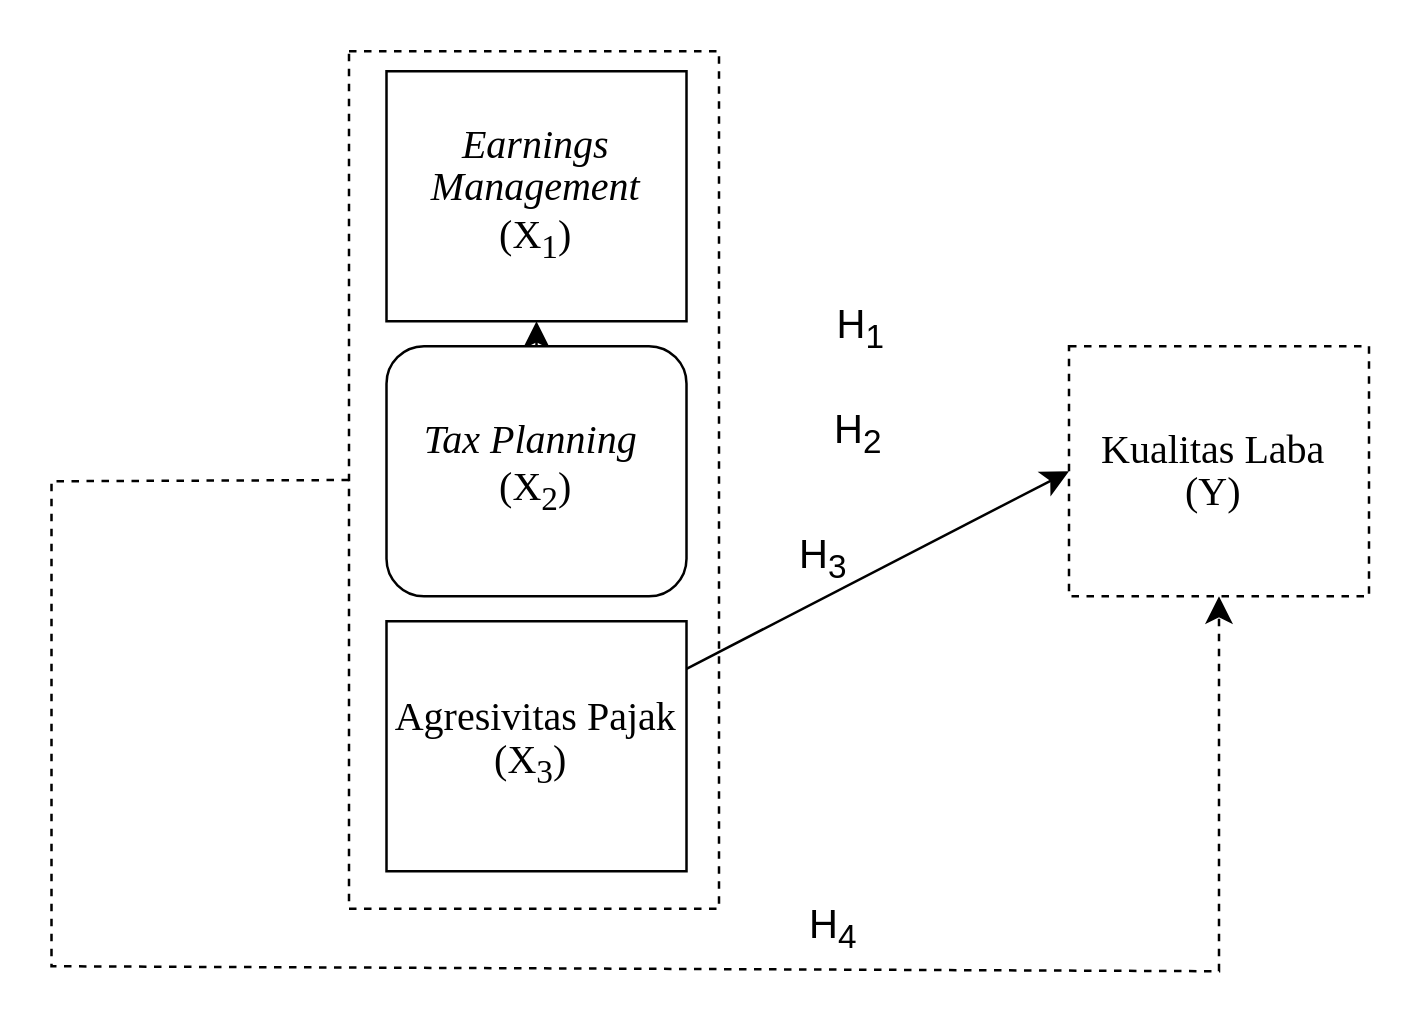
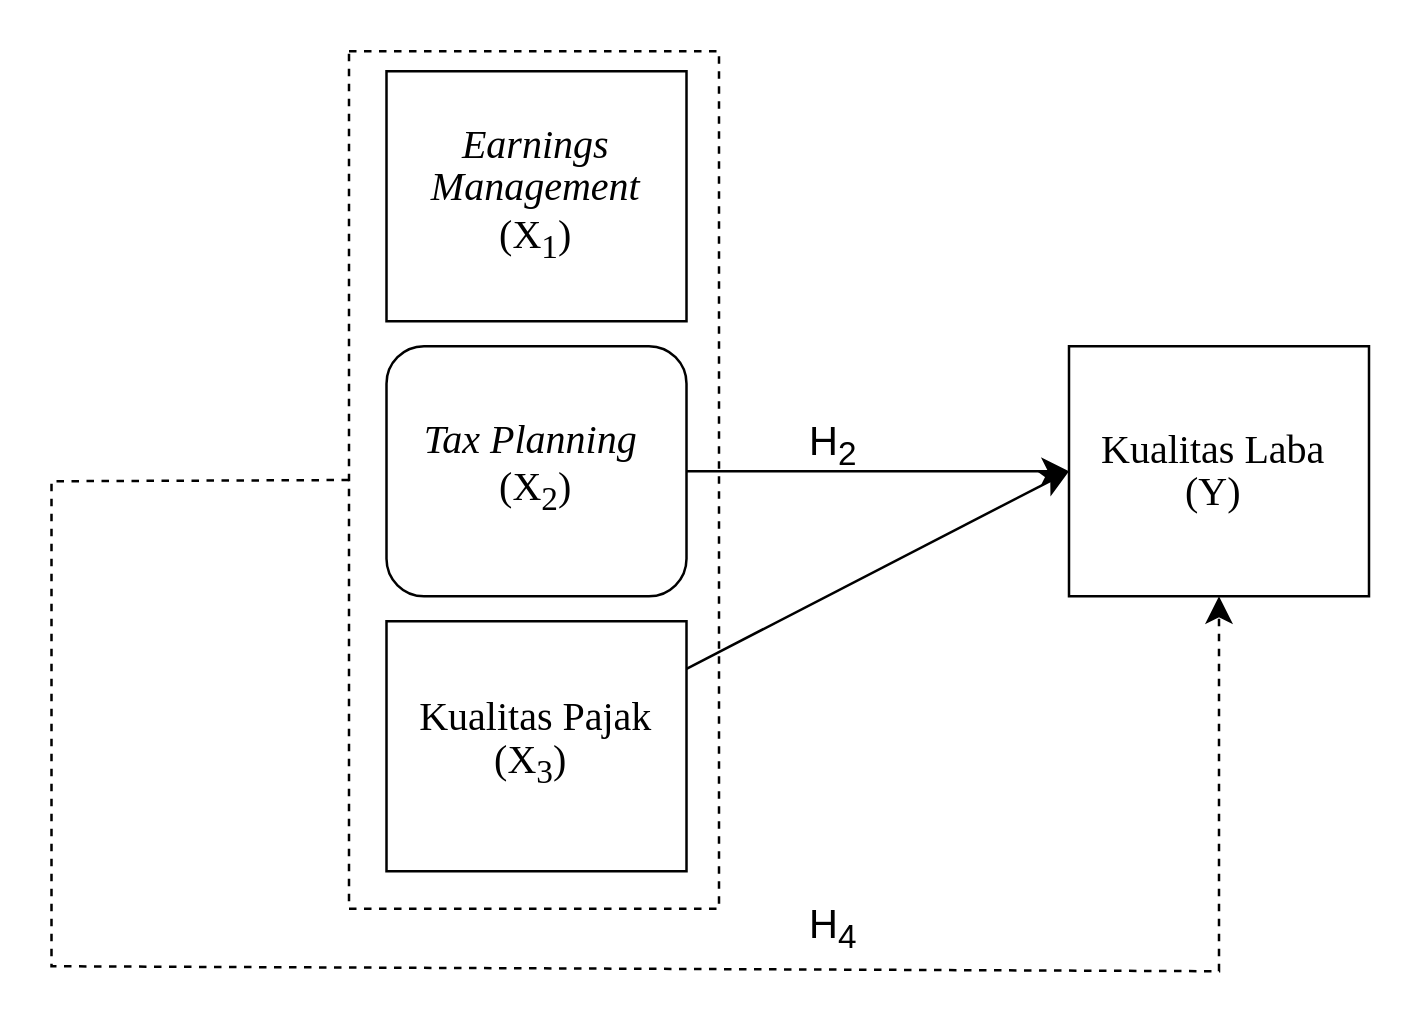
node "H1": removed
edge "Tax Planning (X2)" -> "Earnings Management (X1)": now "Tax Planning (X2)" -> "Kualitas Laba (Y)"
node "H2": moved (859, 434) -> (834, 446)
node "Kualitas Laba (Y)": style dashed -> solid
node "H3": removed
node "Agresivitas Pajak (X3)": label "Agresivitas Pajak (X3)" -> "Kualitas Pajak (X3)"
